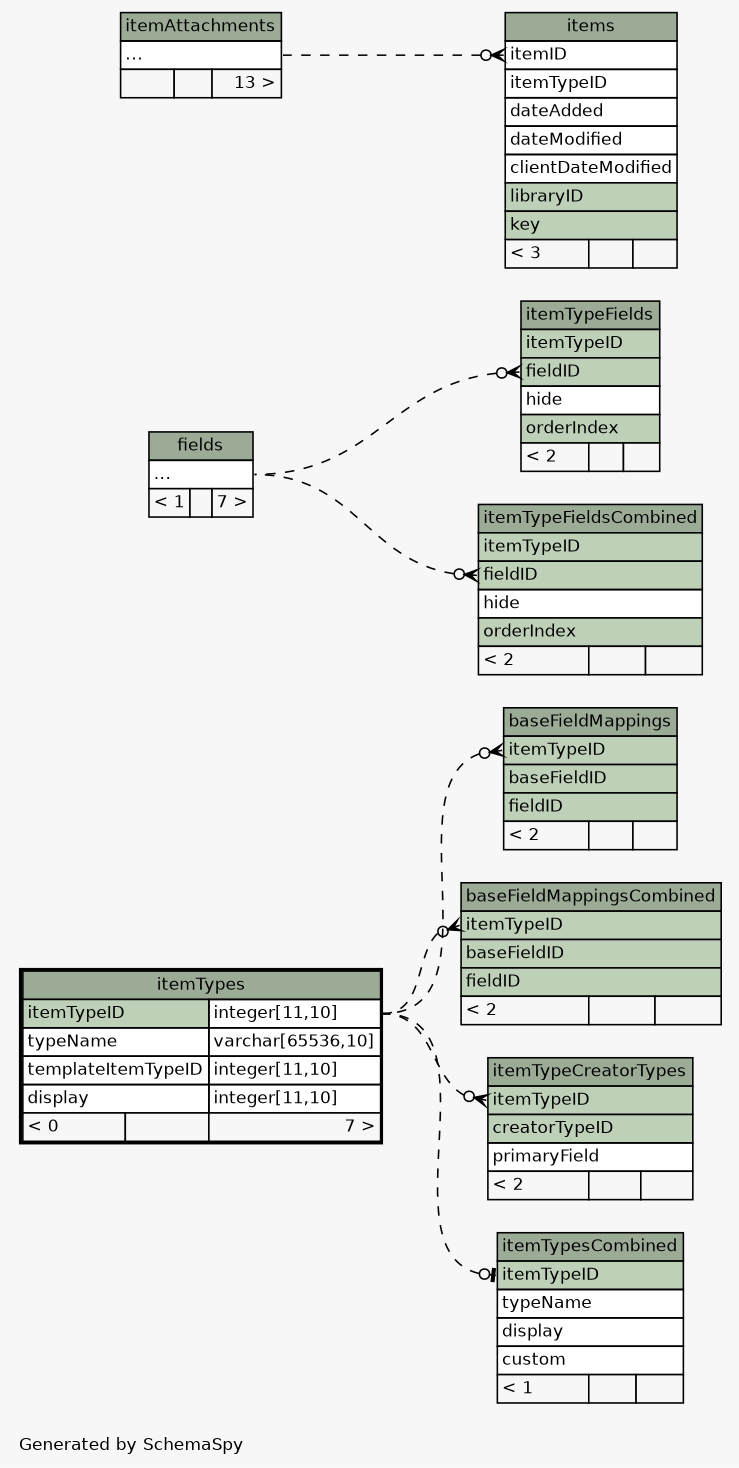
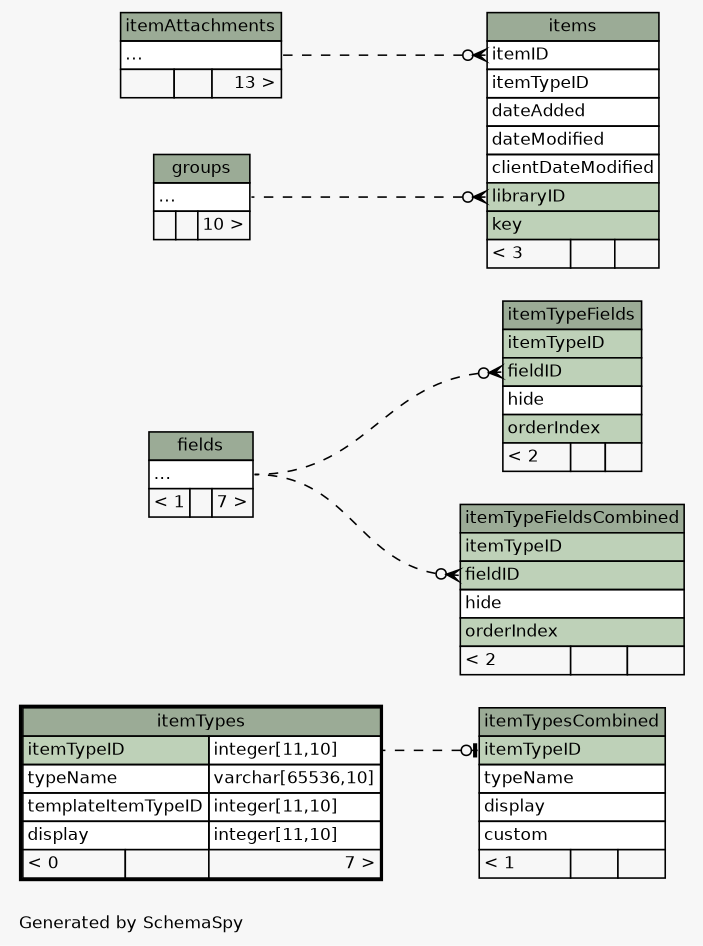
node "groups": added
node "baseFieldMappings": removed
node "baseFieldMappingsCombined": removed
node "itemTypeCreatorTypes": removed
